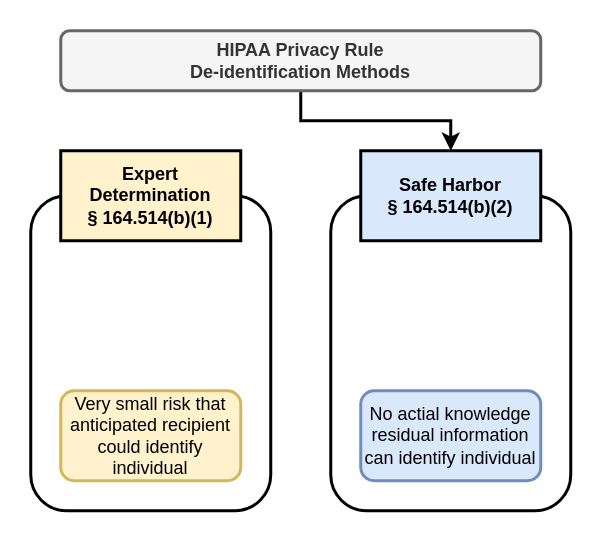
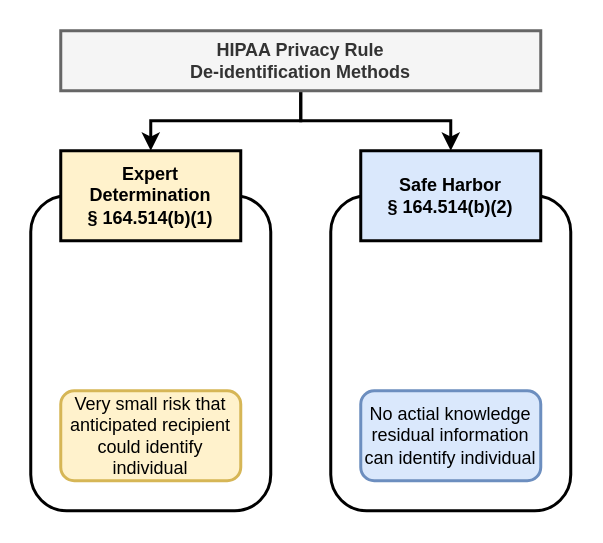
node "HIPAA Privacy Rule De-identification Methods": shape rounded rectangle -> rectangle
edge "HIPAA Privacy Rule De-identification Methods" -> "Expert Determination § 164.514(b)(1)": added
